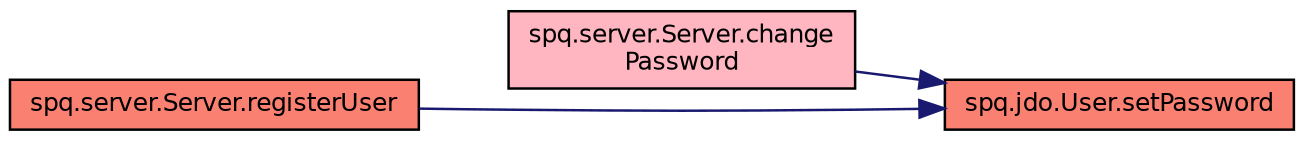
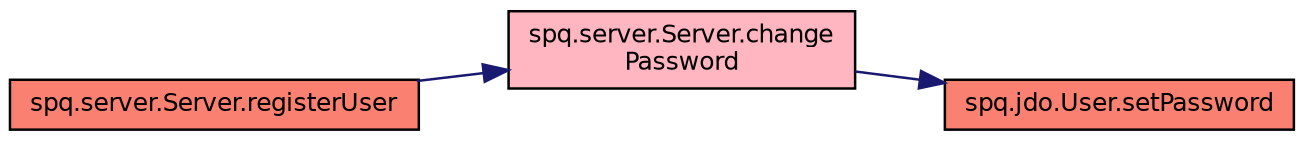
edge "spq.server.Server.registerUser" -> "spq.jdo.User.setPassword": now "spq.server.Server.registerUser" -> "spq.server.Server.change Password"
